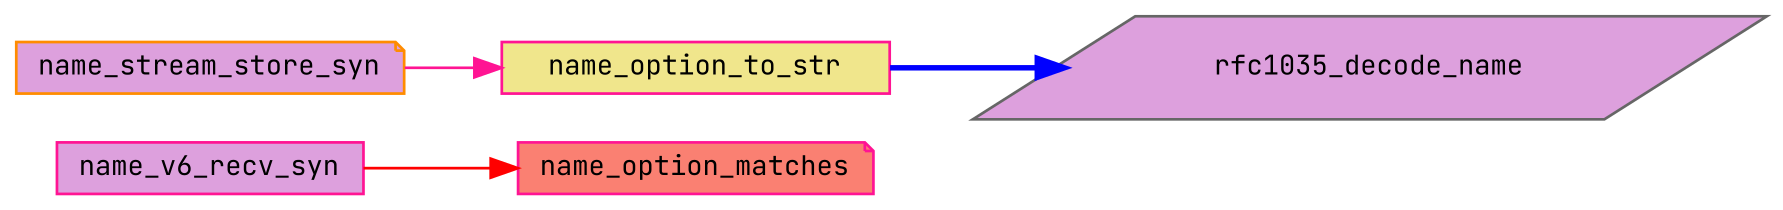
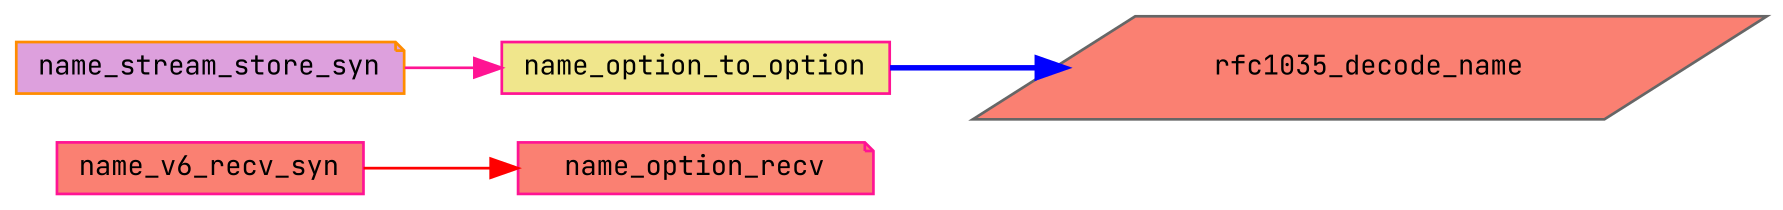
node "name_option_to_str": label "name_option_to_str" -> "name_option_to_option"
node "rfc1035_decode_name": fillcolor plum -> salmon
node "name_v6_recv_syn": fillcolor plum -> salmon
node "name_option_matches": label "name_option_matches" -> "name_option_recv"
